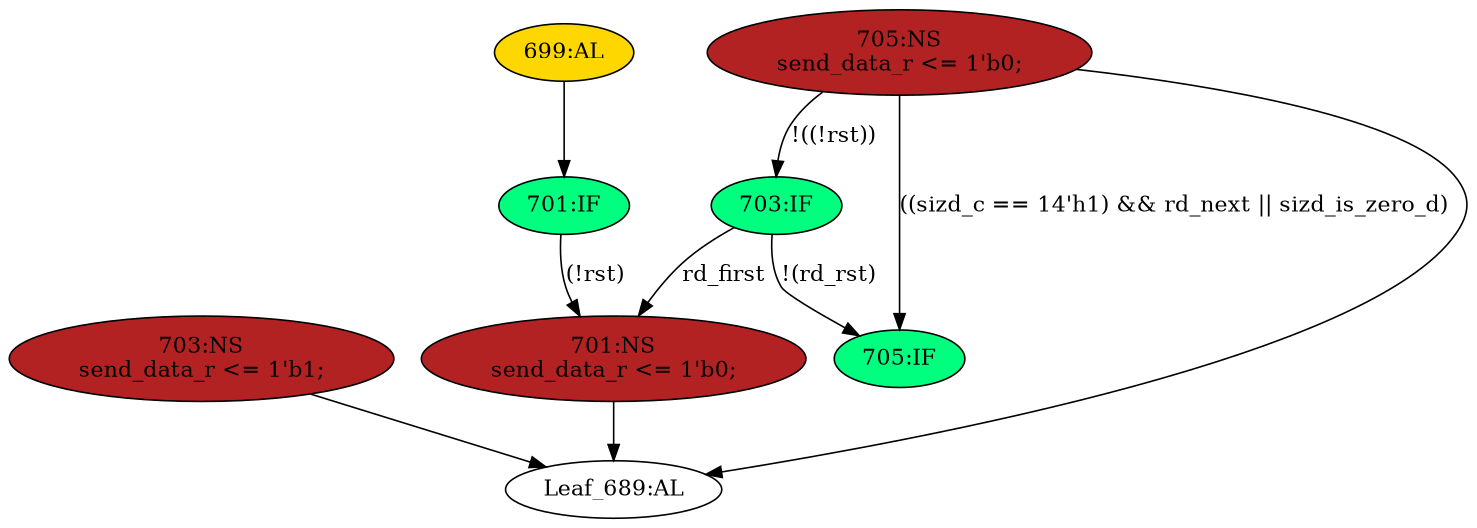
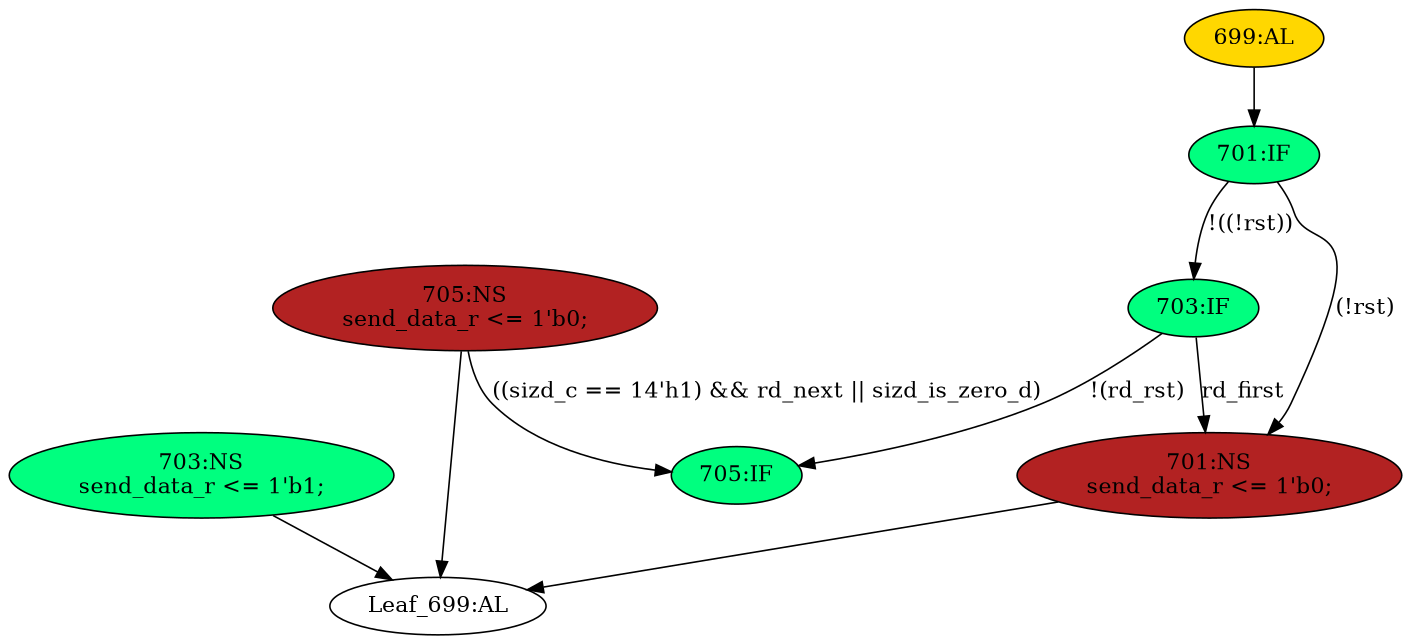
edge "705:NS send_data_r <= 1'b0;" -> "703:IF": now "701:IF" -> "703:IF"
node "703:NS send_data_r <= 1'b1;": fillcolor firebrick -> springgreen
node "Leaf_689:AL": label "Leaf_689:AL" -> "Leaf_699:AL"
